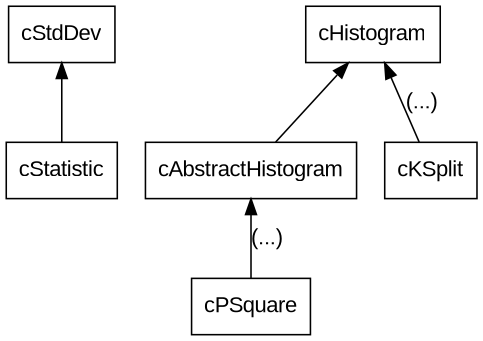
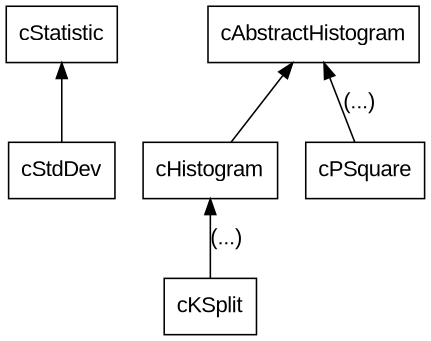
edge "cAbstractHistogram" -> "cHistogram": reversed
edge "cStatistic" -> "cStdDev": reversed
